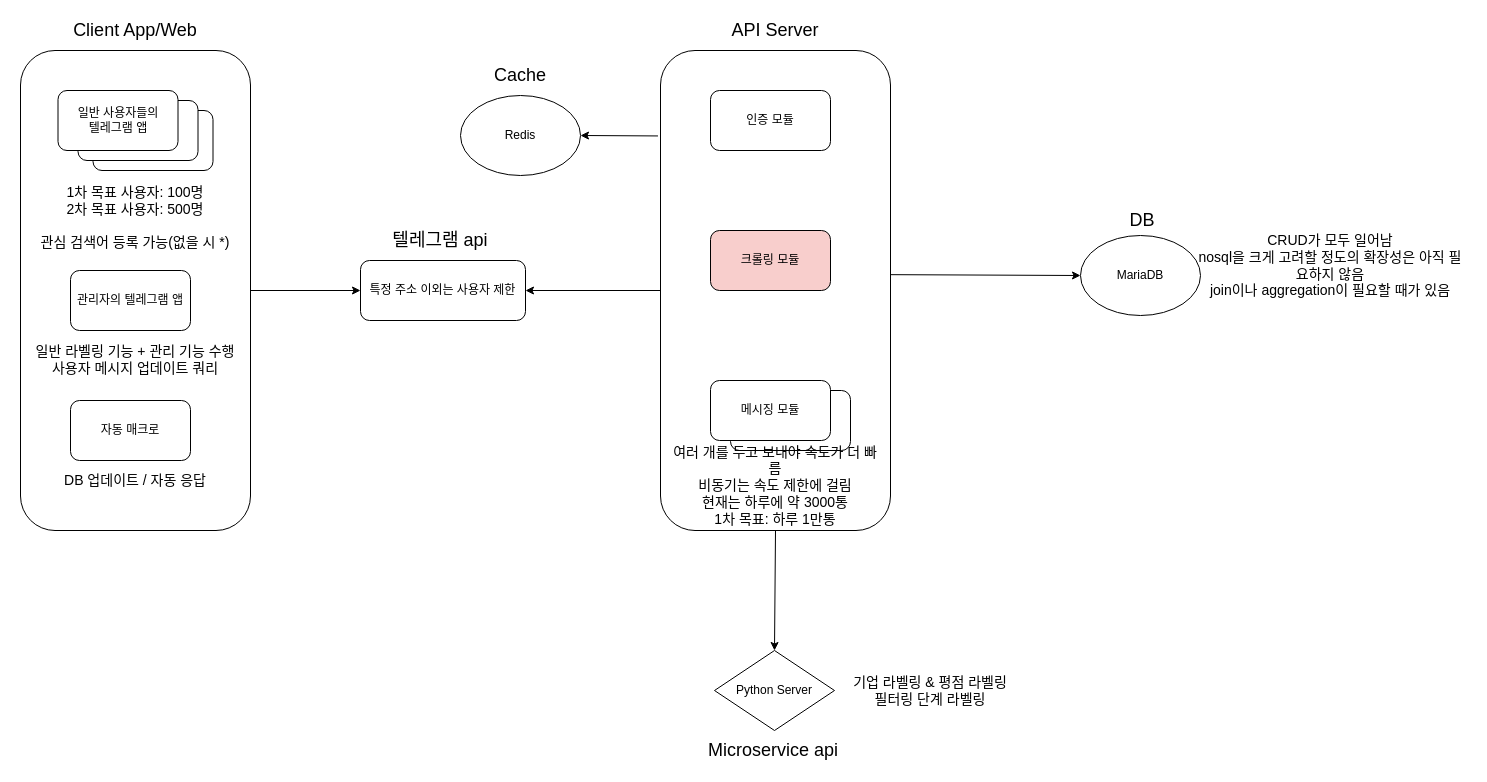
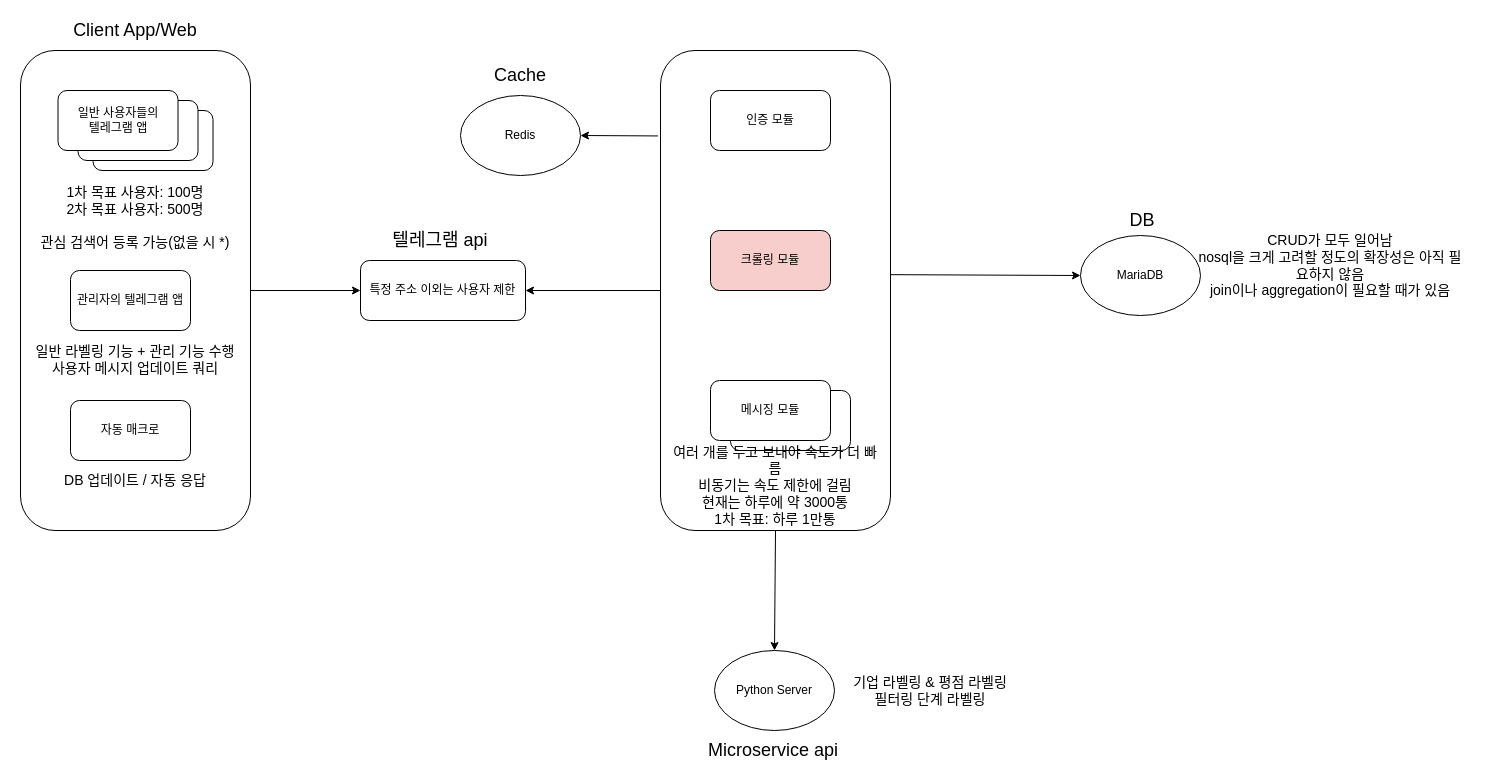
node "API Server": removed
node "Python Server": shape diamond -> ellipse
